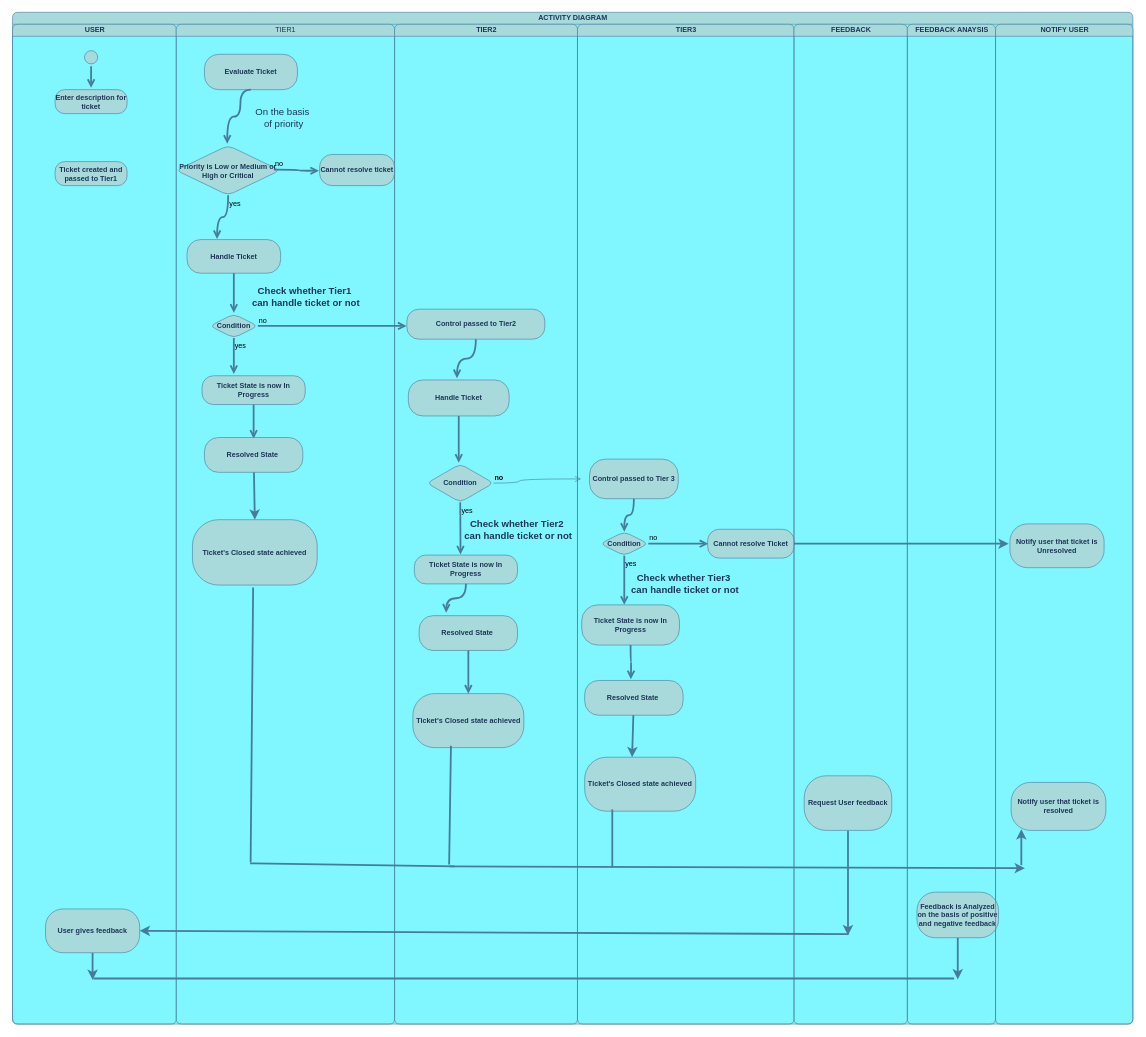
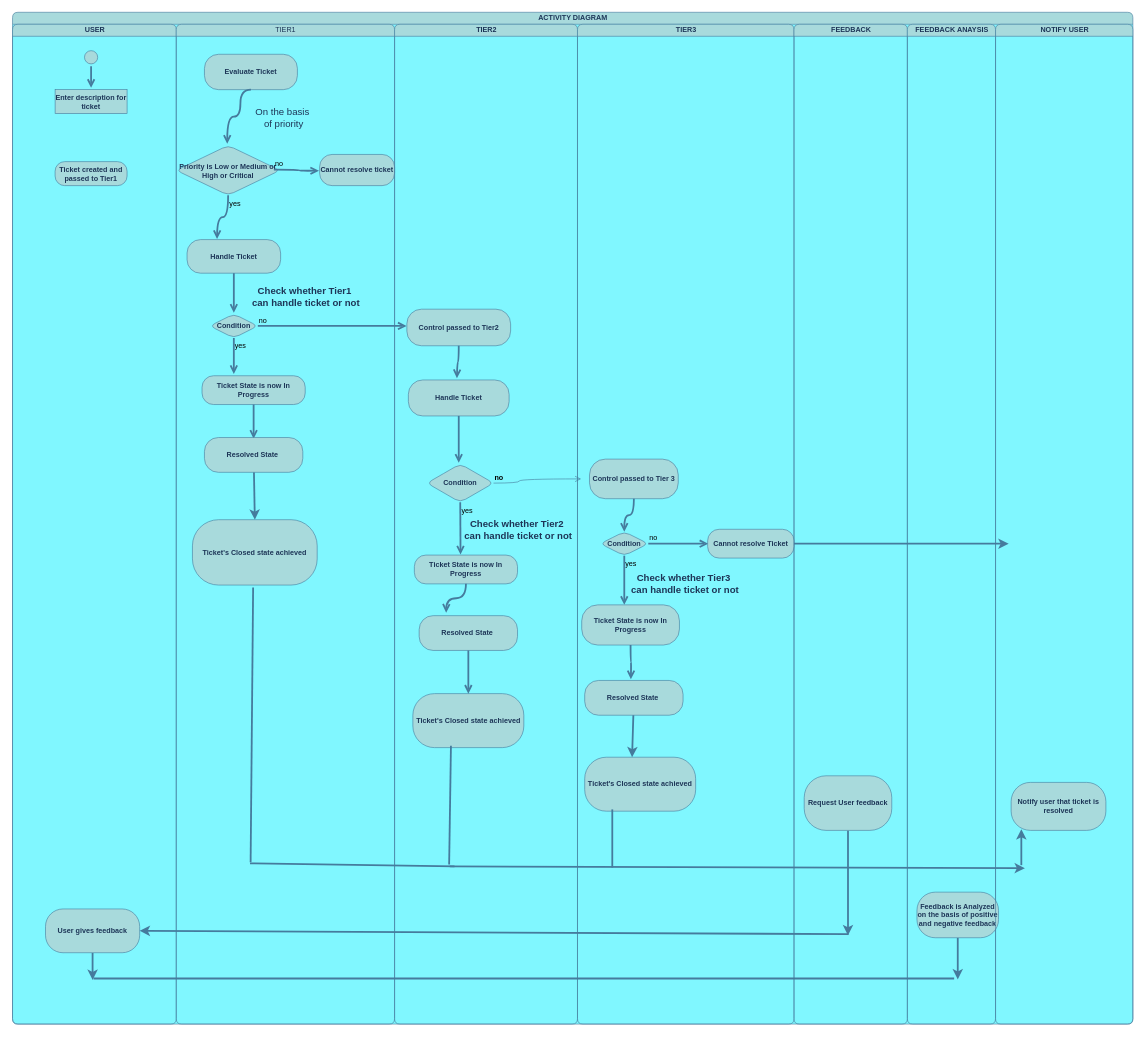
node "Enter description for ticket": shape rounded rectangle -> rectangle
node "Control passed to Tier2": size 138x30 -> 104x37
node "Notify user that ticket is Unresolved": removed
